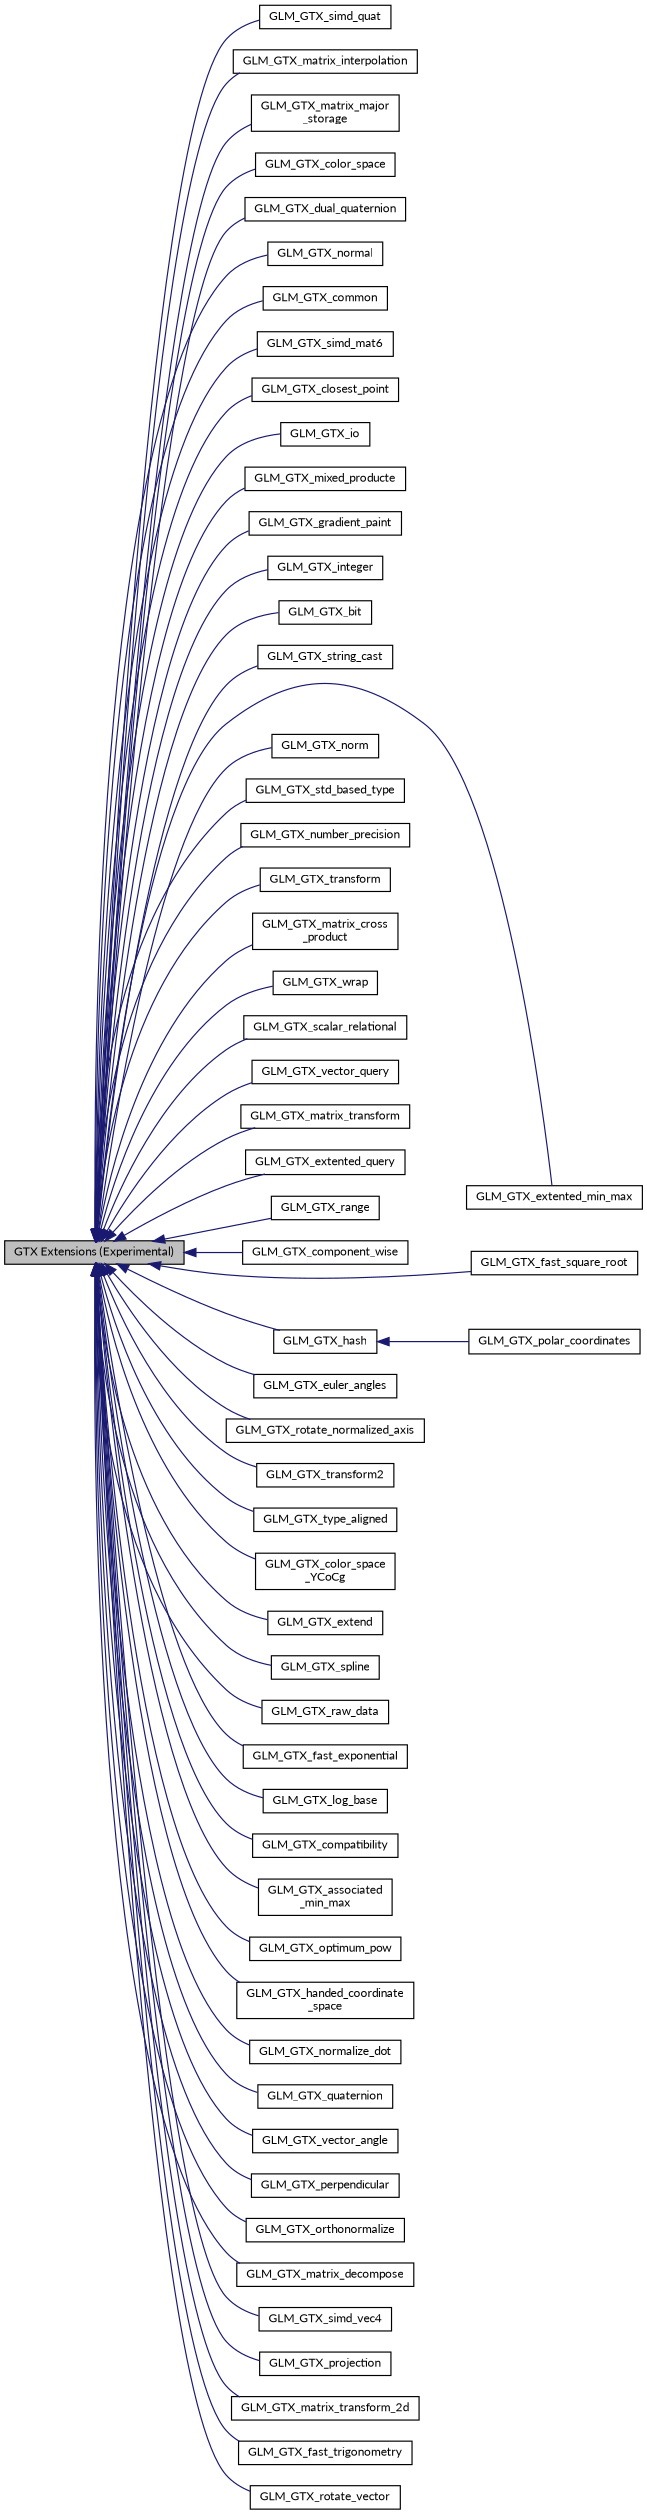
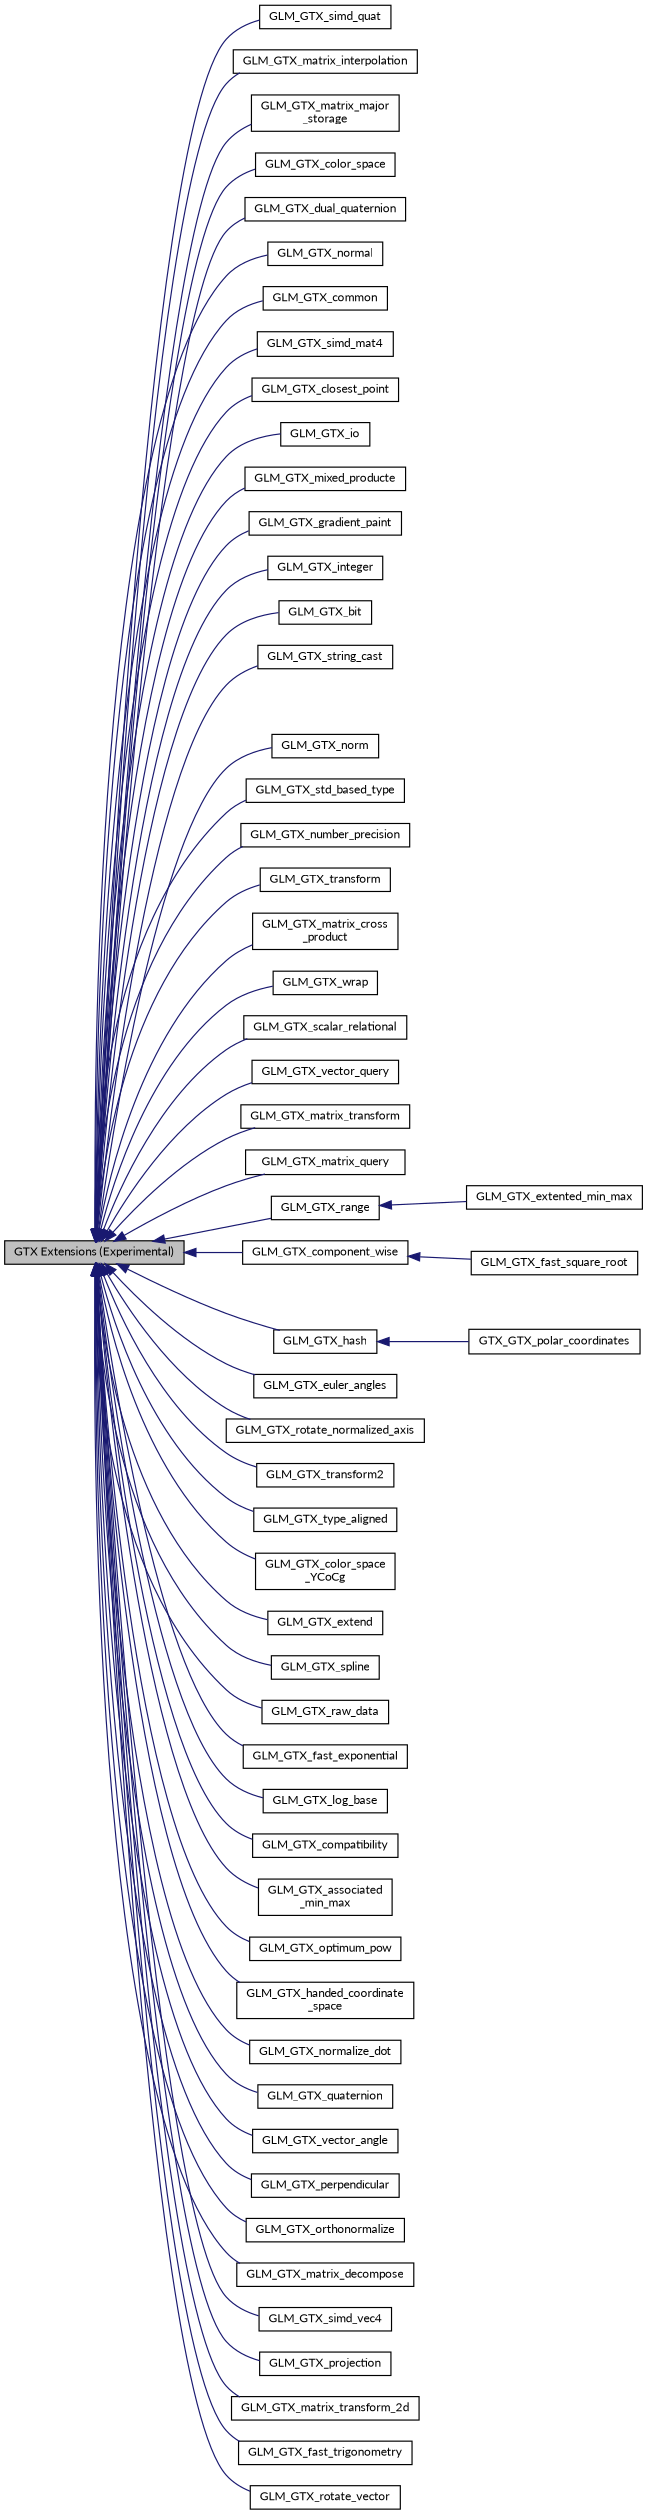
node "GLM_GTX_simd_mat6": label "GLM_GTX_simd_mat6" -> "GLM_GTX_simd_mat4"
edge "GLM_GTX_extented_min_max" -> "GTX Extensions (Experimental)": now "GLM_GTX_extented_min_max" -> "GLM_GTX_range"
node "GLM_GTX_extented_query": label "GLM_GTX_extented_query" -> "GLM_GTX_matrix_query"
edge "GLM_GTX_fast_square_root" -> "GTX Extensions (Experimental)": now "GLM_GTX_fast_square_root" -> "GLM_GTX_component_wise"
node "GLM_GTX_polar_coordinates": label "GLM_GTX_polar_coordinates" -> "GTX_GTX_polar_coordinates"
